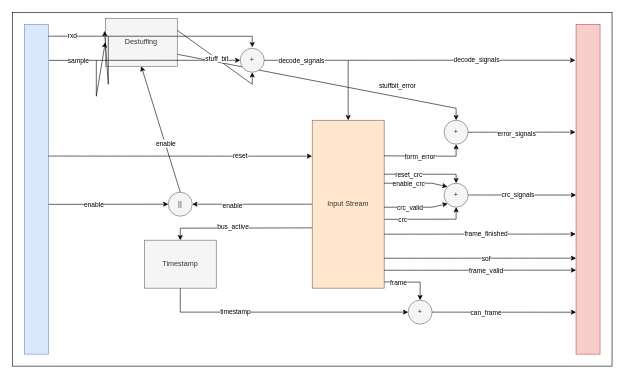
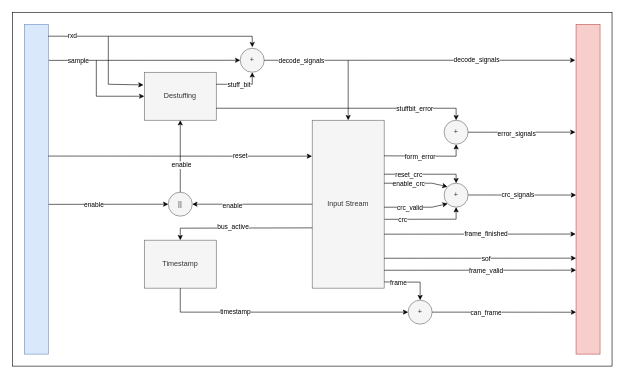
node "Destuffing": moved (141, 42) -> (180, 96)
node "Input Stream": fillcolor #ffe6cc -> #f5f5f5
